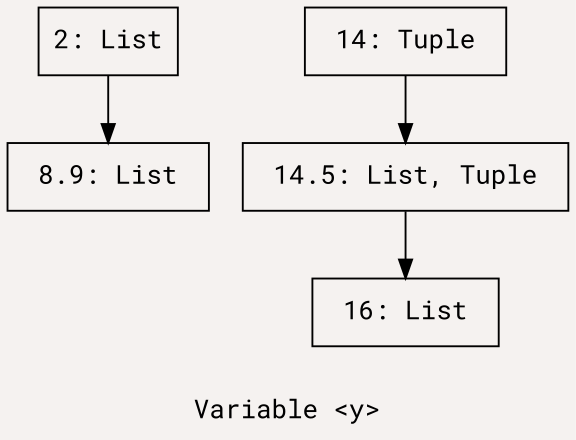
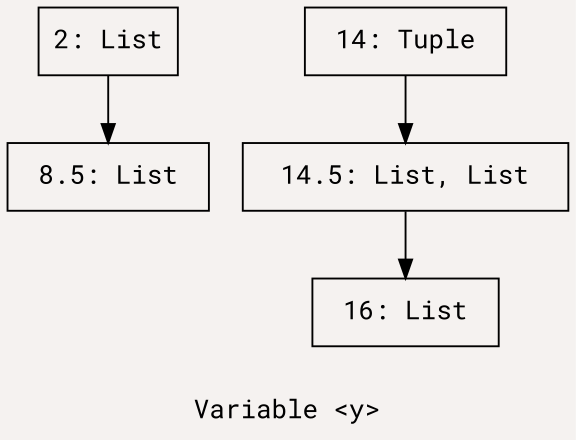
node "8.9: List": label "8.9: List" -> "8.5: List"
node "14.5: List, Tuple": label "14.5: List, Tuple" -> "14.5: List, List"
